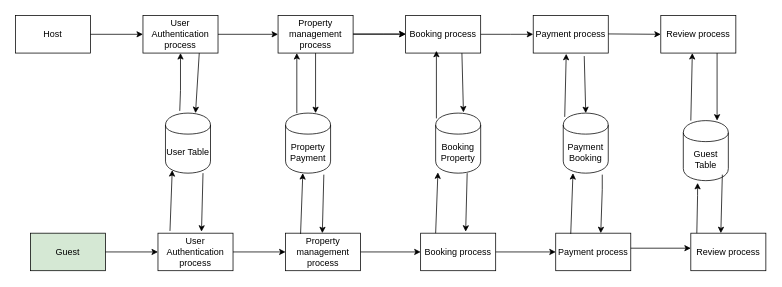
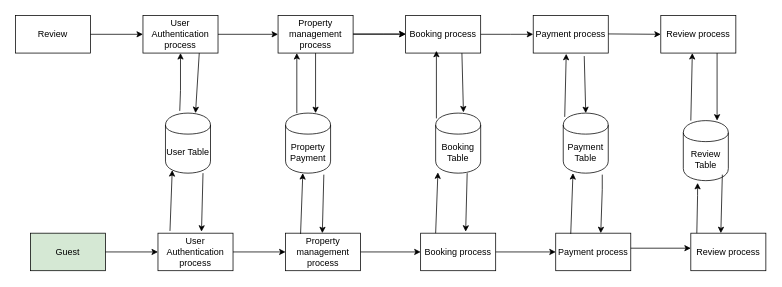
node "Host": label "Host" -> "Review"
node "Booking Property": label "Booking Property" -> "Booking Table"
node "Payment Booking": label "Payment Booking" -> "Payment Table"
node "Guest Table": label "Guest Table" -> "Review Table"
